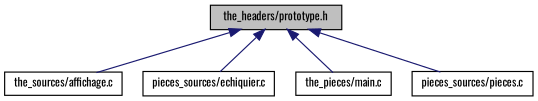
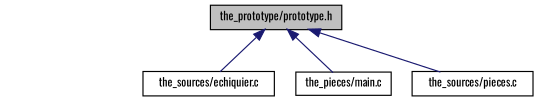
node "the_headers/prototype.h": label "the_headers/prototype.h" -> "the_prototype/prototype.h"
node "the_sources/affichage.c": removed
node "pieces_sources/echiquier.c": label "pieces_sources/echiquier.c" -> "the_sources/echiquier.c"
node "pieces_sources/pieces.c": label "pieces_sources/pieces.c" -> "the_sources/pieces.c"
